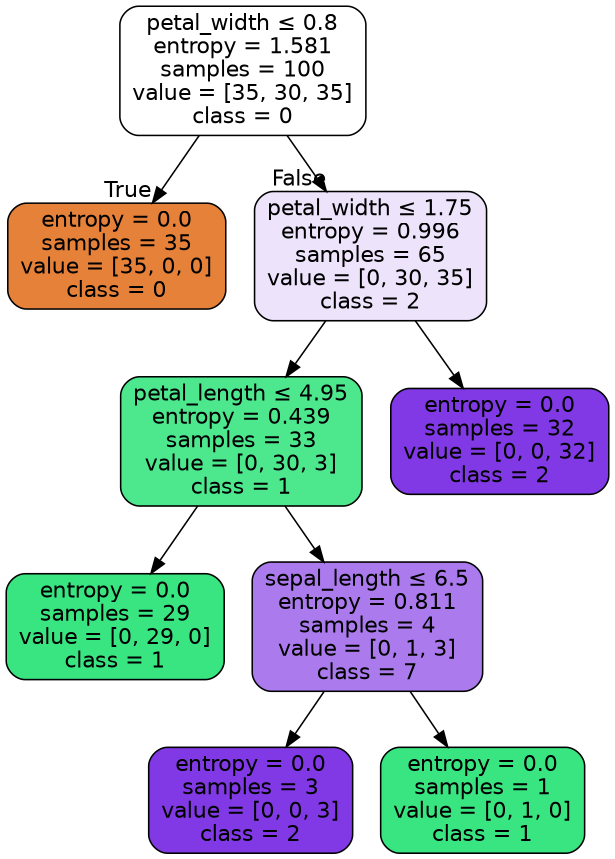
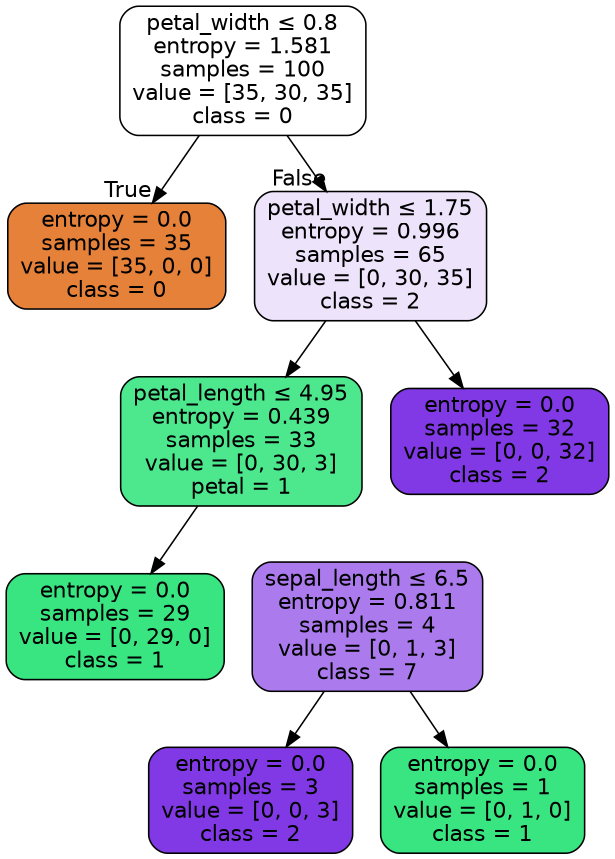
node "petal_length ≤ 4.95": text "class = 1" -> "petal = 1"
edge "petal_length ≤ 4.95" -> "sepal_length ≤ 6.5": removed
